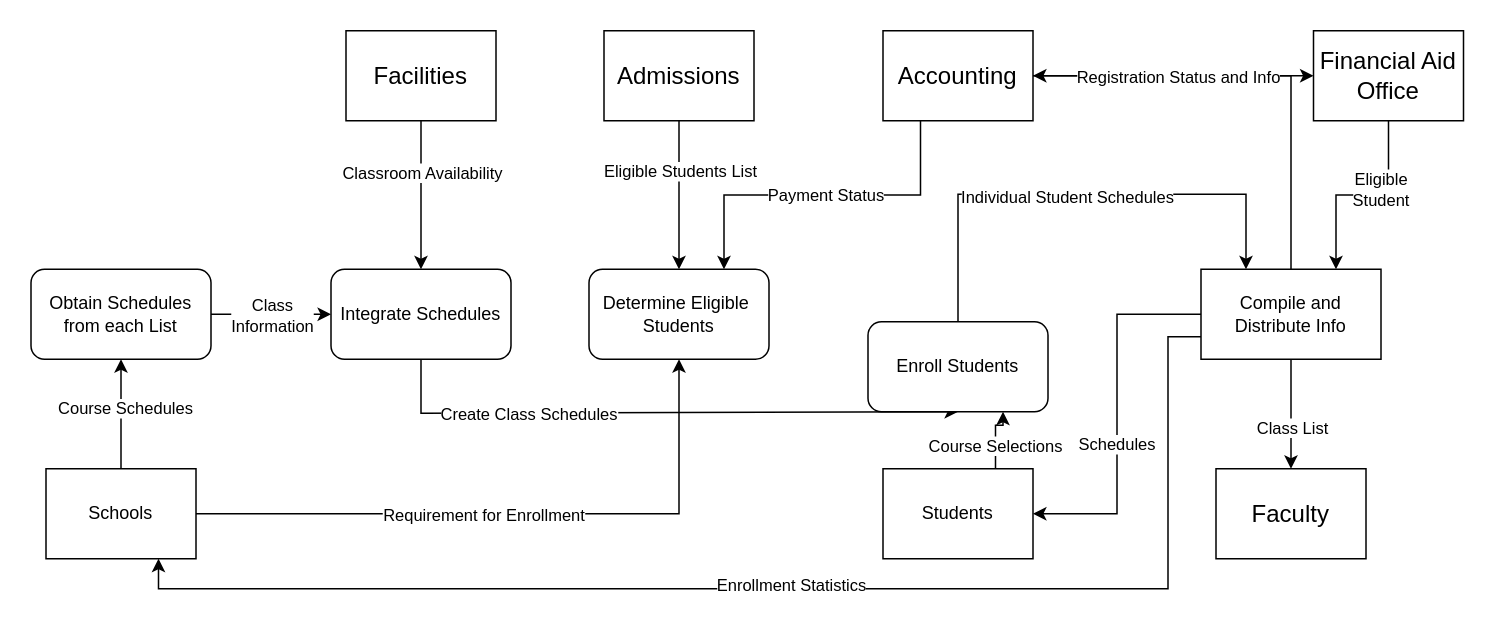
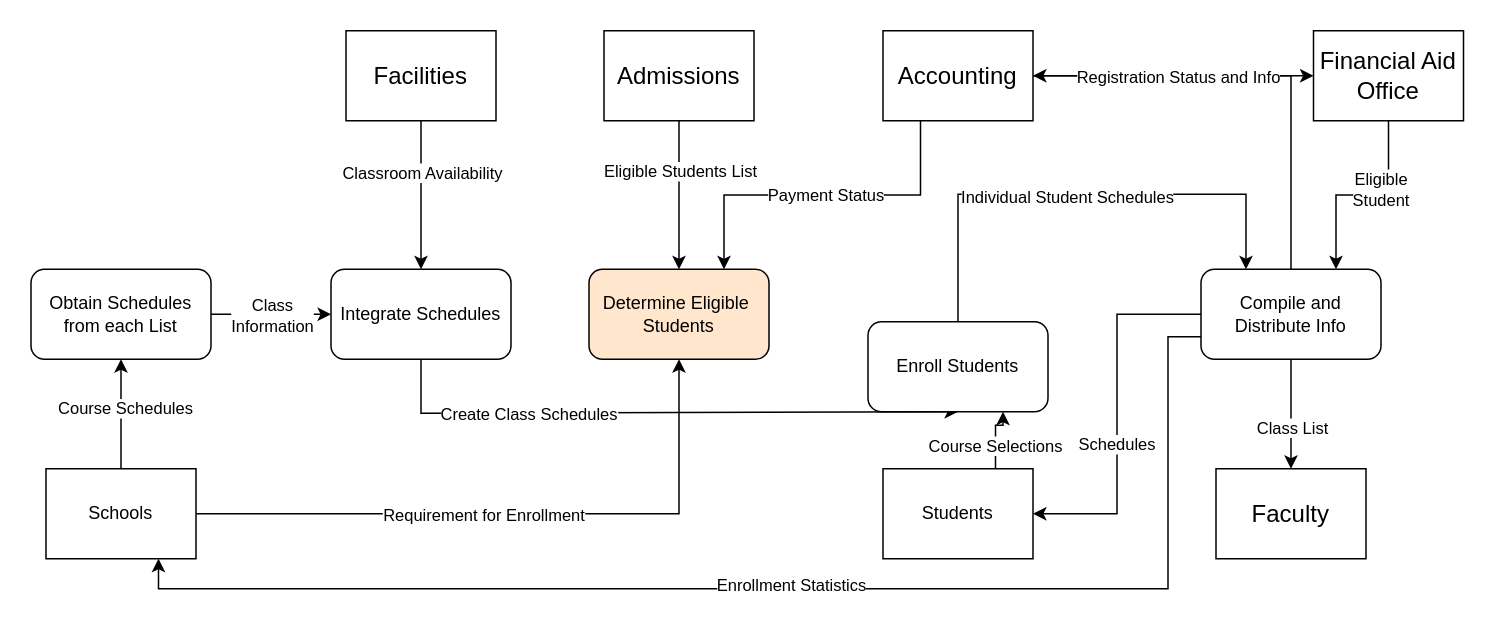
node "Determine Eligible Students": fillcolor #ffffff -> #ffe6cc
node "Compile and Distribute Info": shape rectangle -> rounded rectangle
